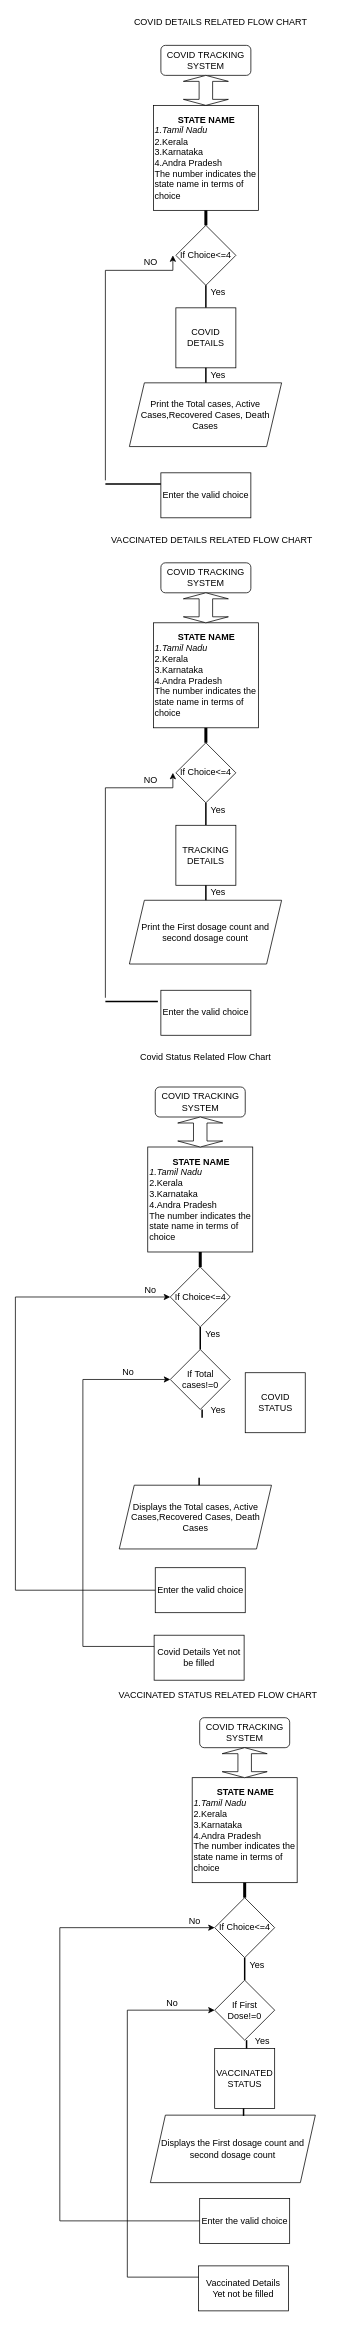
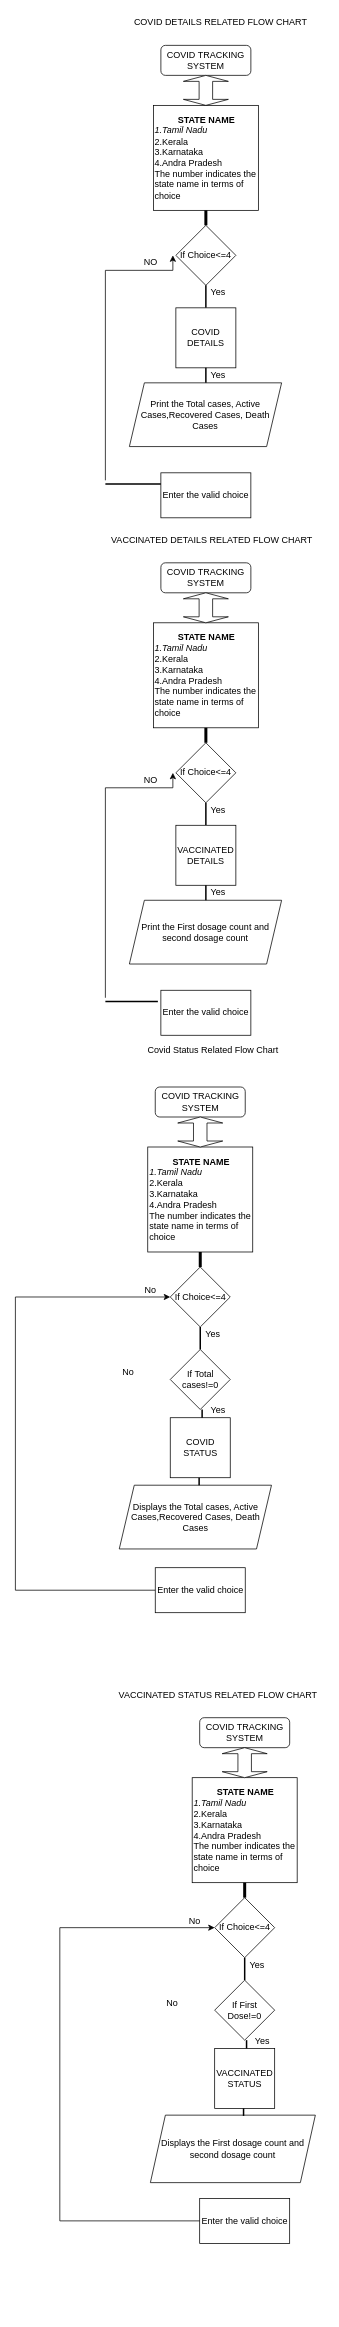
node "TRACKING DETAILS": label "TRACKING DETAILS" -> "VACCINATED DETAILS"
node "Covid Status Related Flow Chart": moved (188, 1058) -> (195, 1050)
edge "Covid Details Yet not be filled" -> "If Total cases!=0": removed
node "COVID STATUS": moved (275, 1403) -> (200, 1448)
node "Covid Details Yet not be filled": removed
edge "Vaccinated Details Yet not be filled" -> "If First Dose!=0": removed
node "Vaccinated Details Yet not be filled": removed
